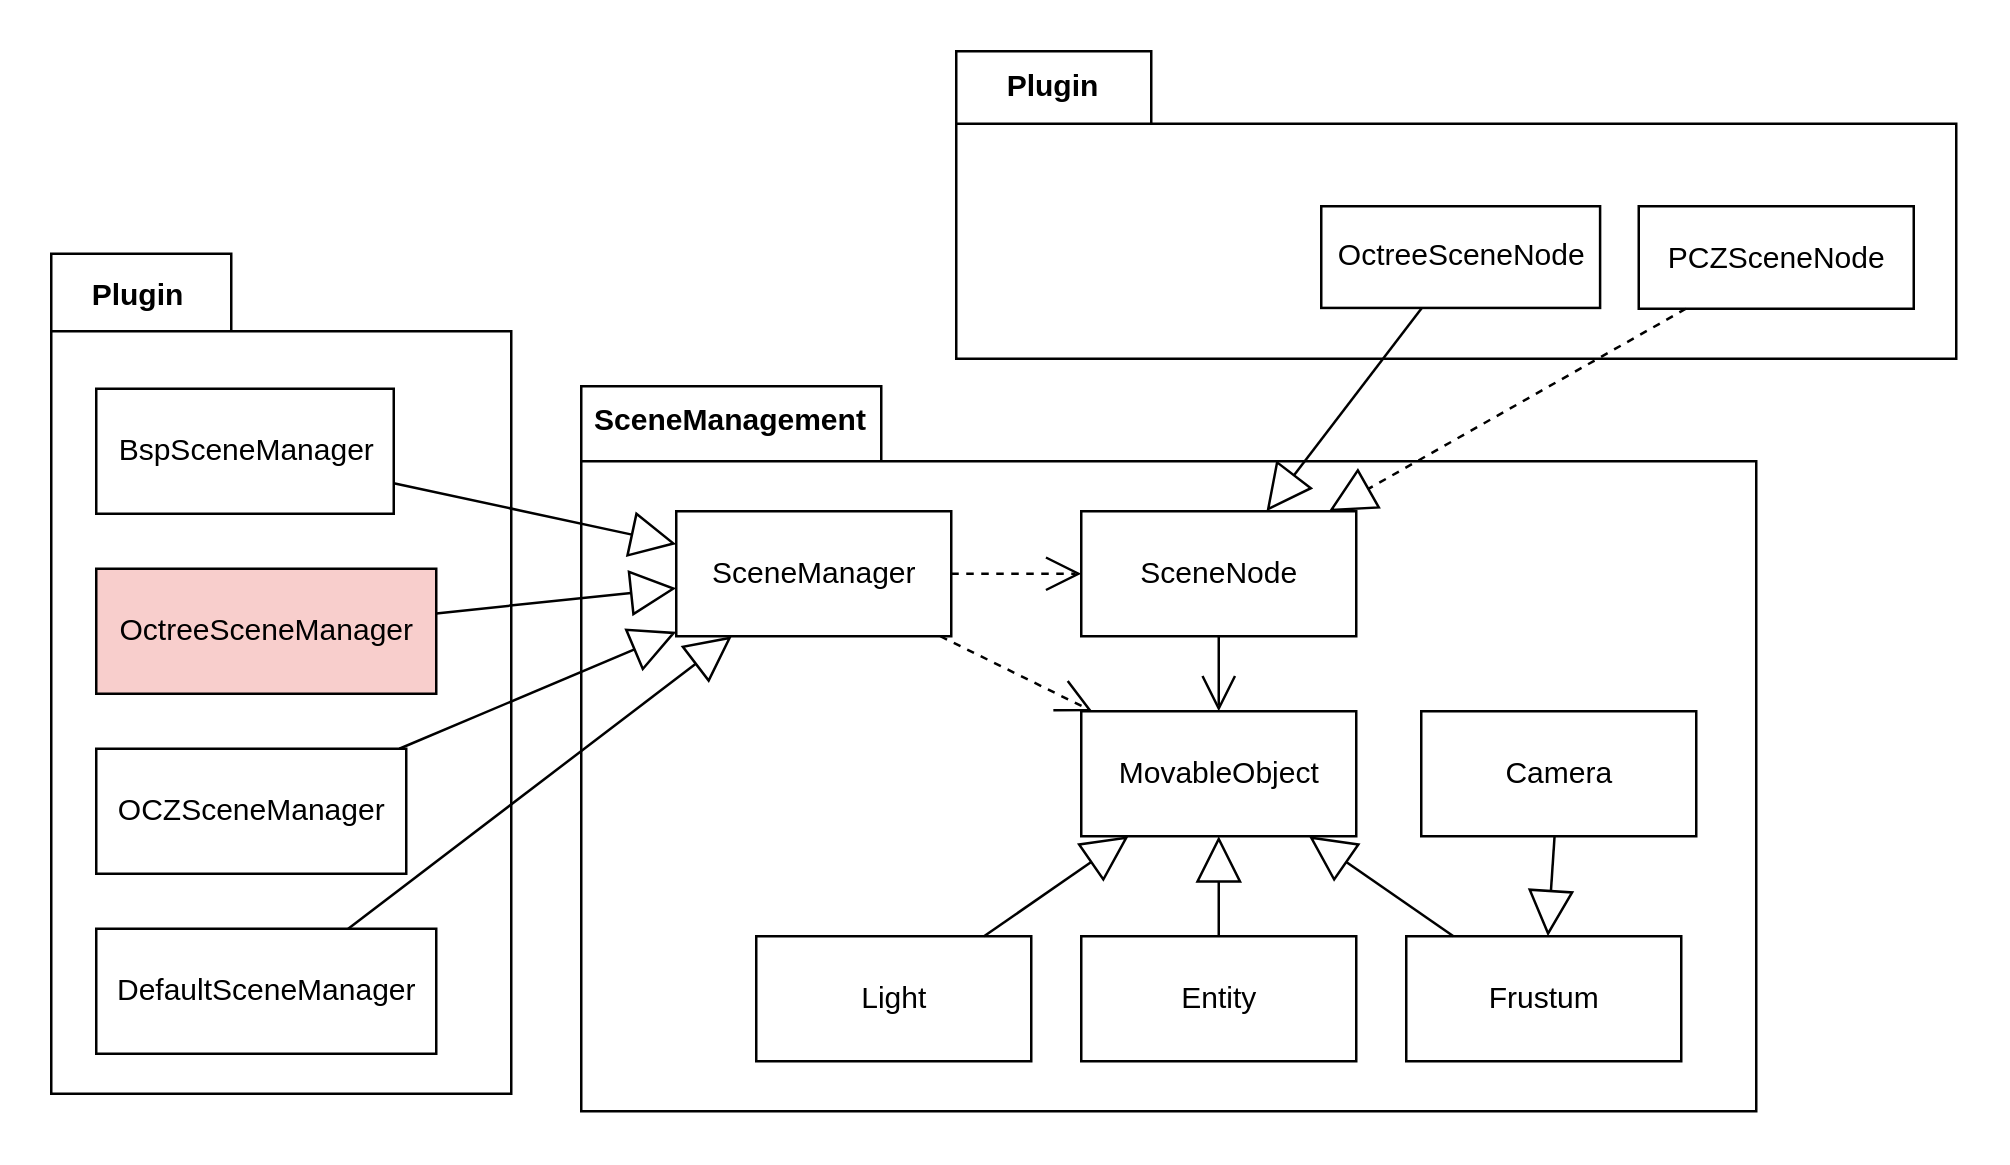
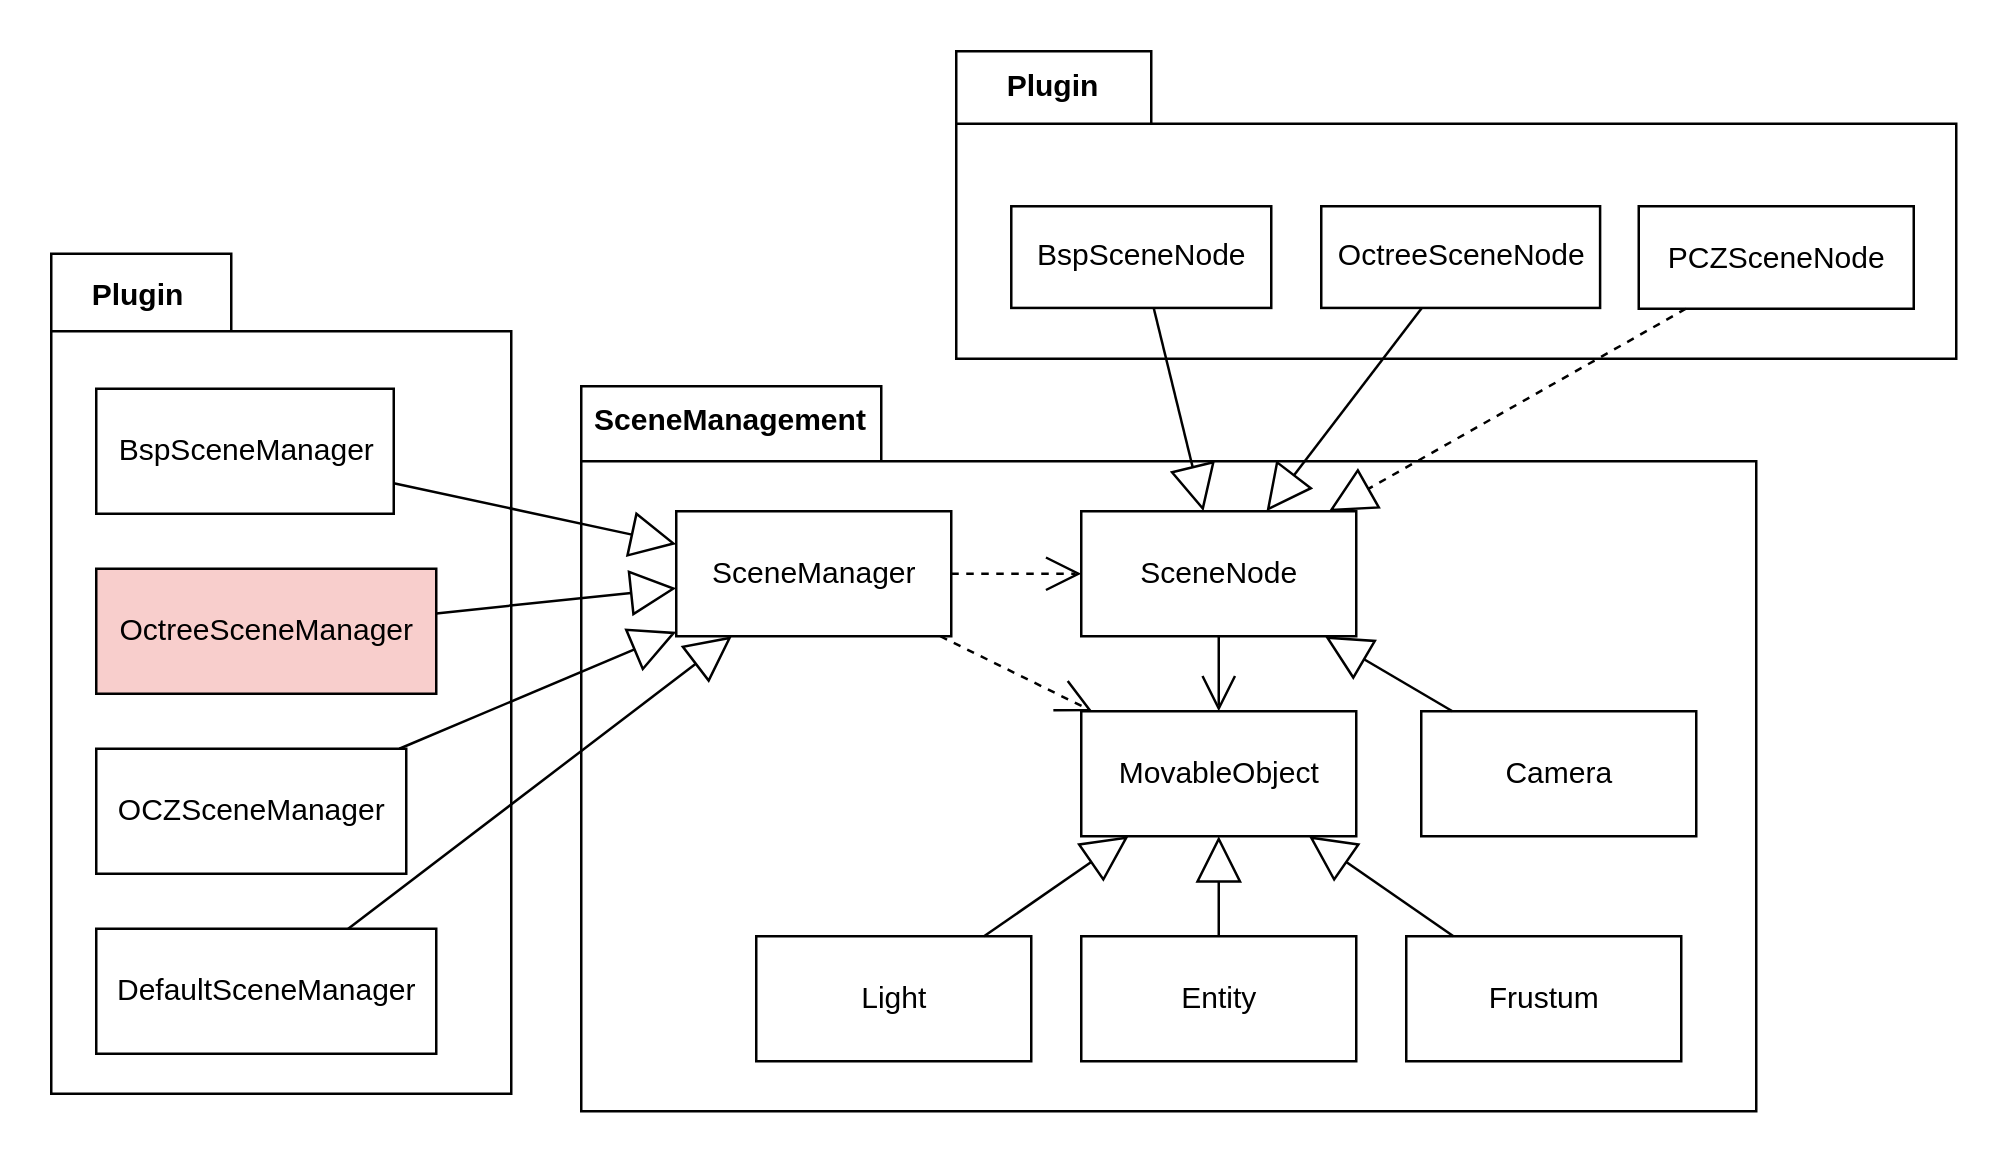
node "BspSceneNode": added
edge "BspSceneNode" -> "SceneNode": added
edge "Camera" -> "Frustum": now "Camera" -> "SceneNode"
